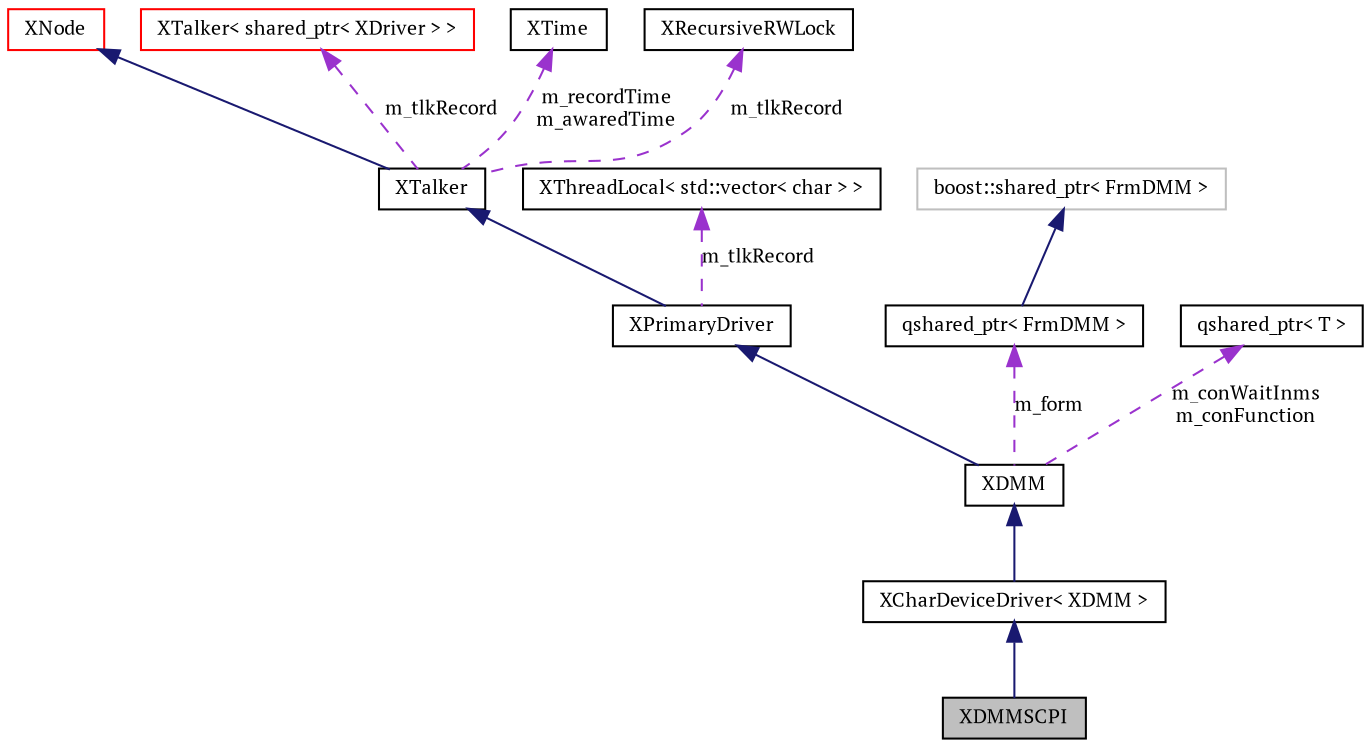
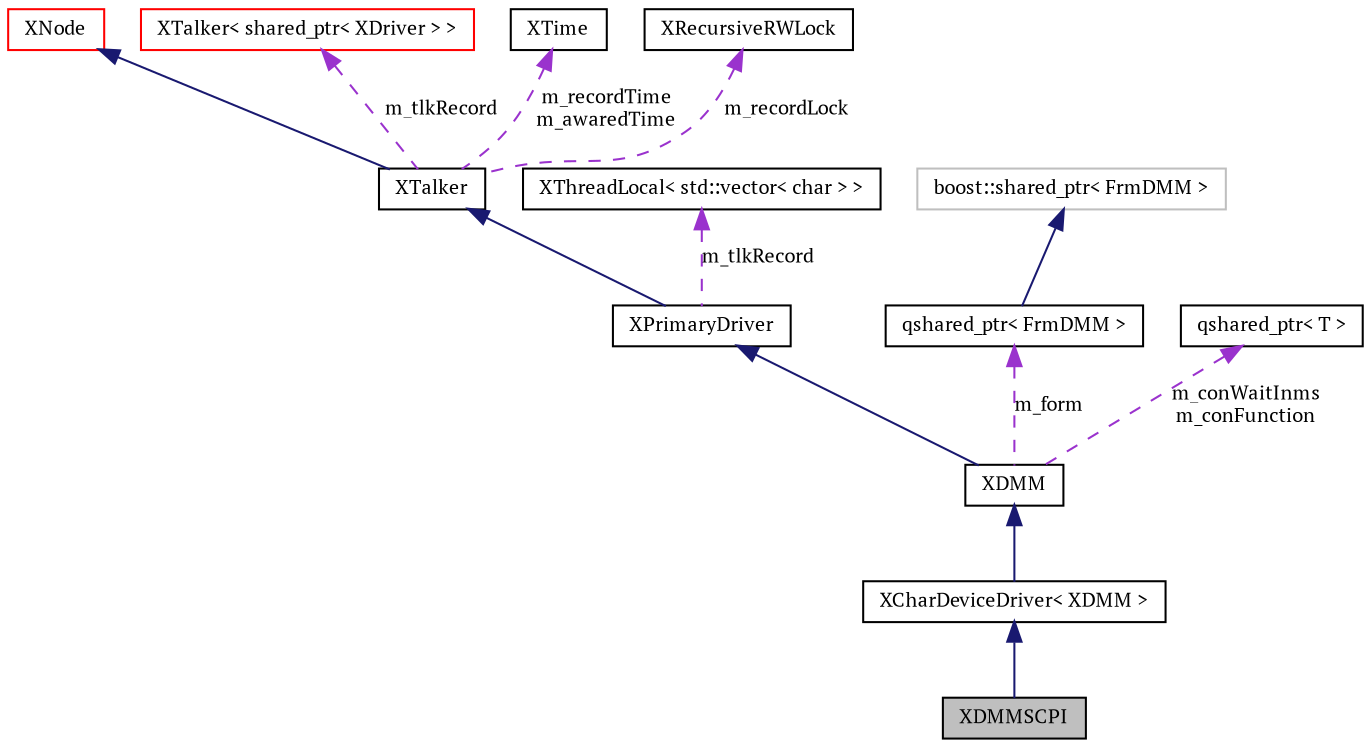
edge "XTalker" -> "XRecursiveRWLock": label "m_tlkRecord" -> "m_recordLock"
